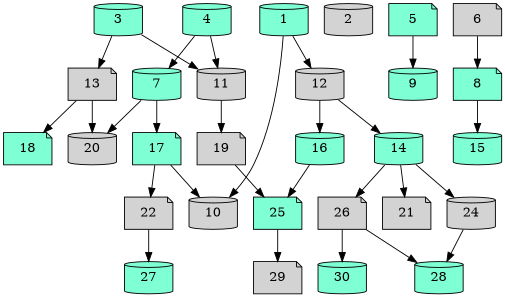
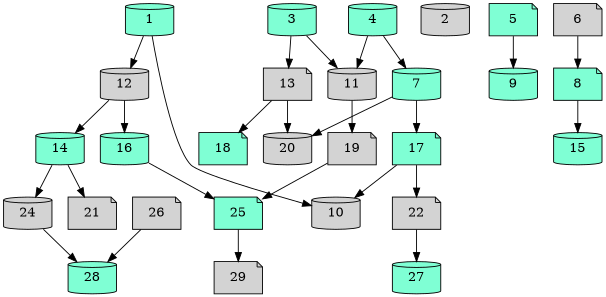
edge "14" -> "26": removed
node "30": removed
